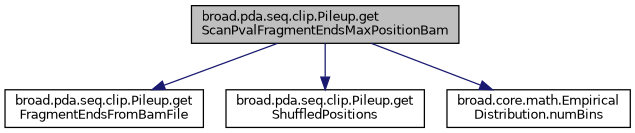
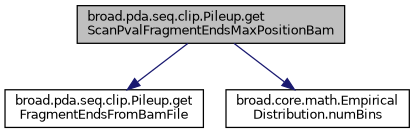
node "broad.pda.seq.clip.Pileup.get ShuffledPositions": removed
